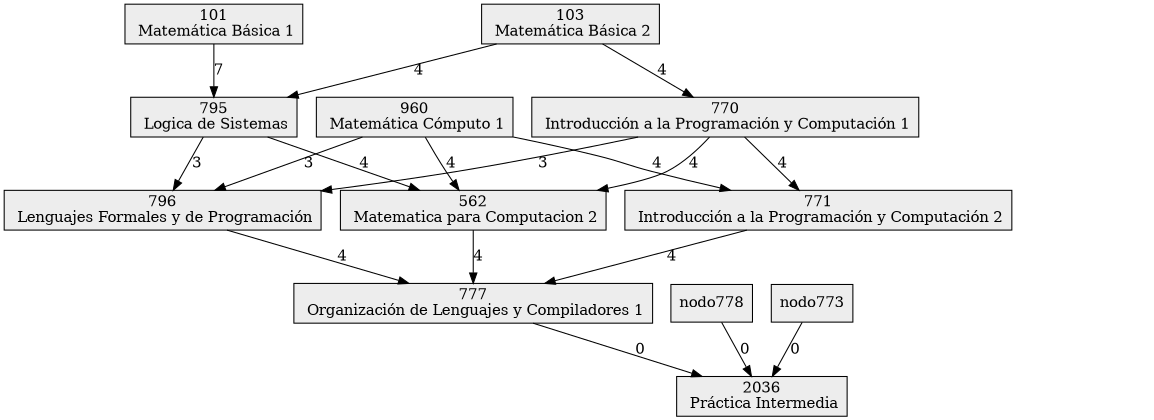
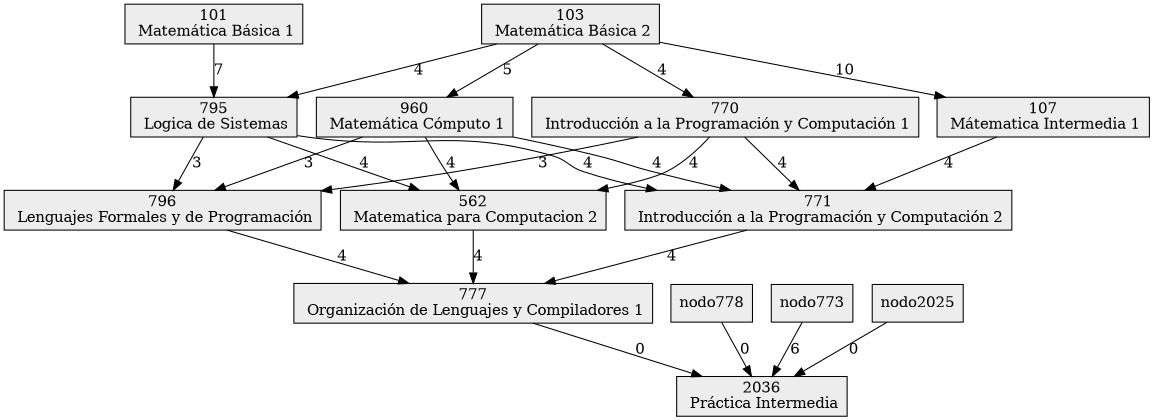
edge "103 Matemática Básica 2" -> "960 Matemática Cómputo 1": added, label "5"
node "107 Mátematica Intermedia 1": added
edge "795 Logica de Sistemas" -> "771 Introducción a la Programación y Computación 2": added, label "4"
node "nodo2025": added
edge "nodo773" -> "2036 Práctica Intermedia": label "0" -> "6"
